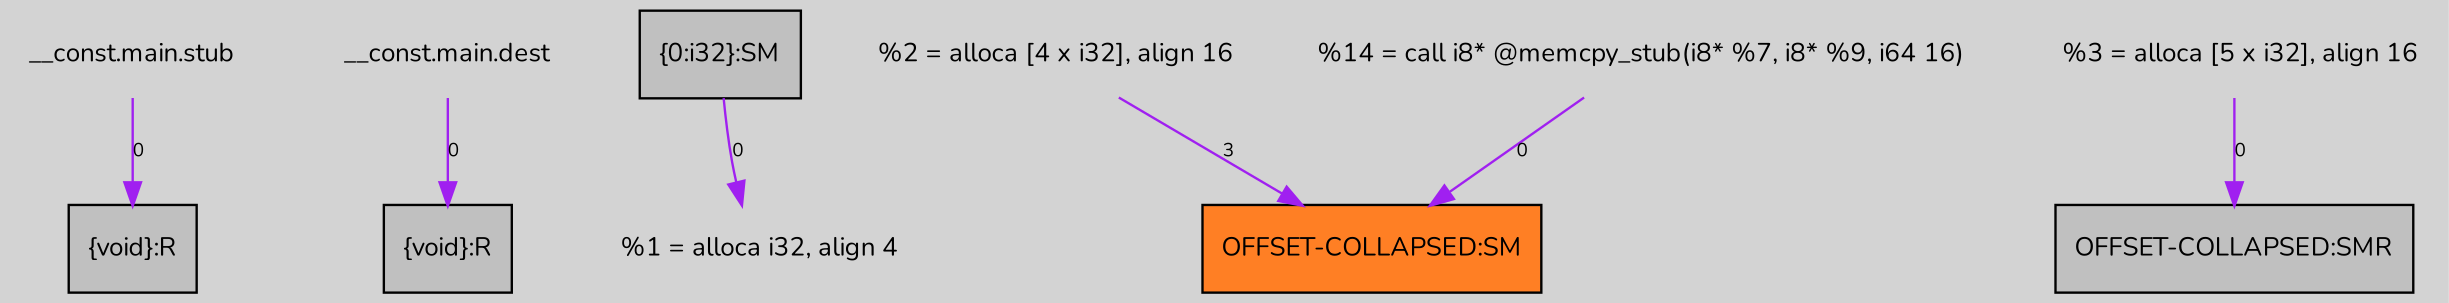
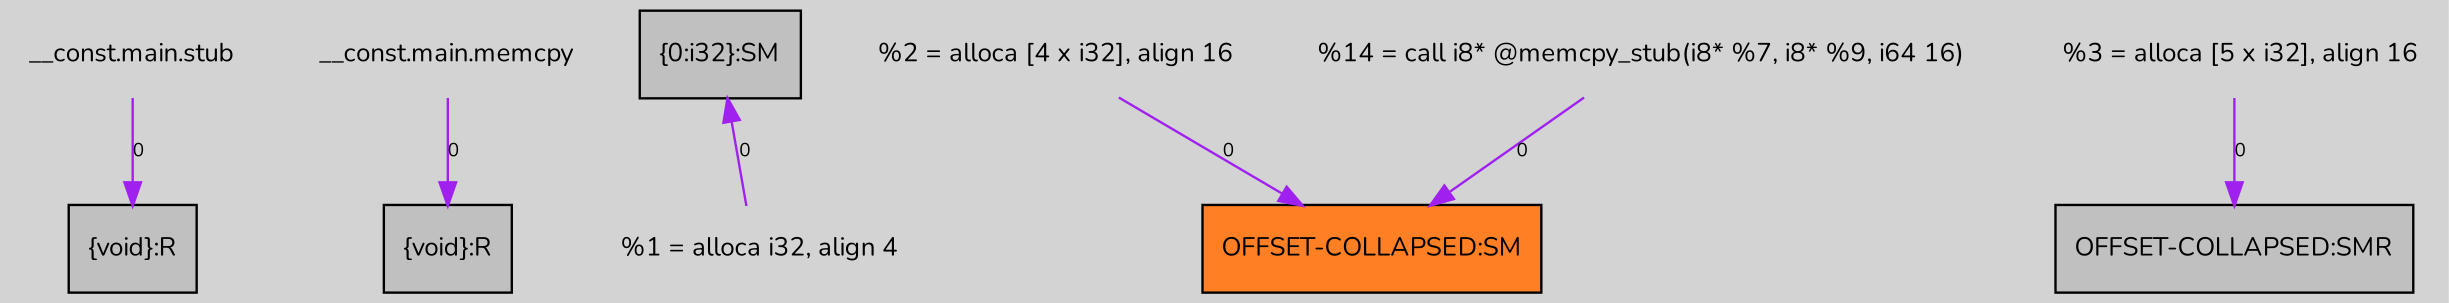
node "__const.main.dest": label "__const.main.dest" -> "__const.main.memcpy"
edge "{0:i32}:SM" -> "%1 = alloca i32, align 4": reversed
edge "%2 = alloca [4 x i32], align 16" -> "OFFSET-COLLAPSED:SM": label "3" -> "0"
